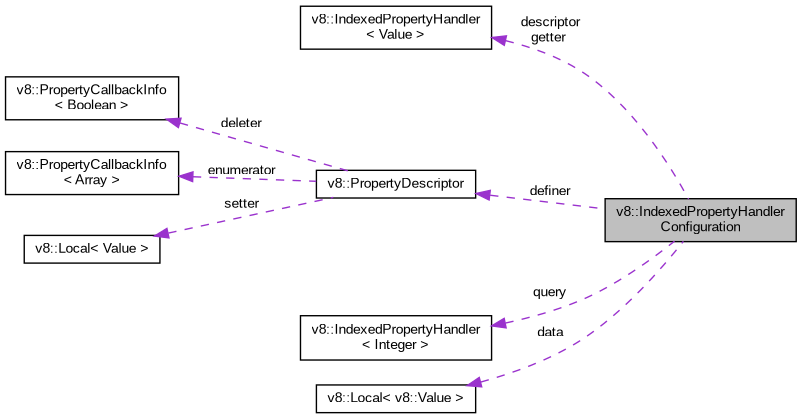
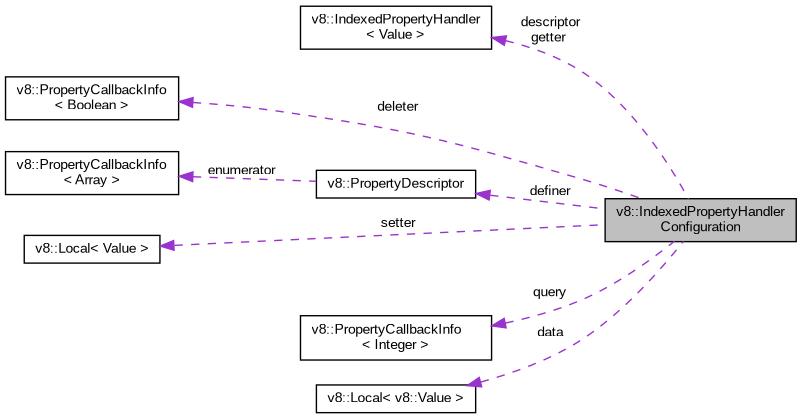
edge "v8::PropertyDescriptor" -> "v8::PropertyCallbackInfo < Boolean >": now "v8::IndexedPropertyHandler Configuration" -> "v8::PropertyCallbackInfo < Boolean >"
edge "v8::PropertyDescriptor" -> "v8::Local< Value >": now "v8::IndexedPropertyHandler Configuration" -> "v8::Local< Value >"
node "v8::IndexedPropertyHandler < Integer >": label "v8::IndexedPropertyHandler < Integer >" -> "v8::PropertyCallbackInfo < Integer >"
